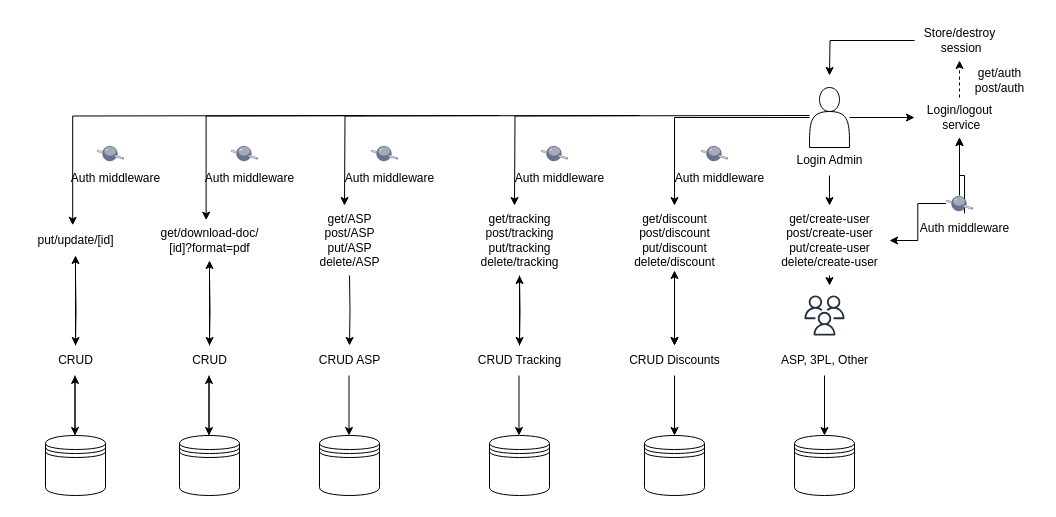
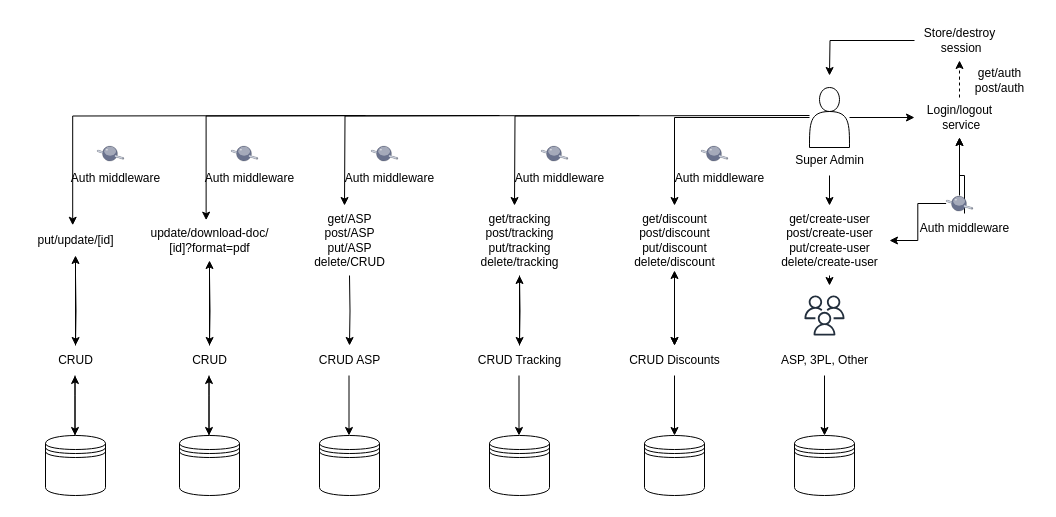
node "Login Admin": label "Login Admin" -> "Super Admin"
node "get/download-doc/ [id]?format=pdf": label "get/download-doc/ [id]?format=pdf" -> "update/download-doc/ [id]?format=pdf"
node "get/ASPpost/ASPput/ASPdelete/ASP": label "get/ASPpost/ASPput/ASPdelete/ASP" -> "get/ASPpost/ASPput/ASPdelete/CRUD"
